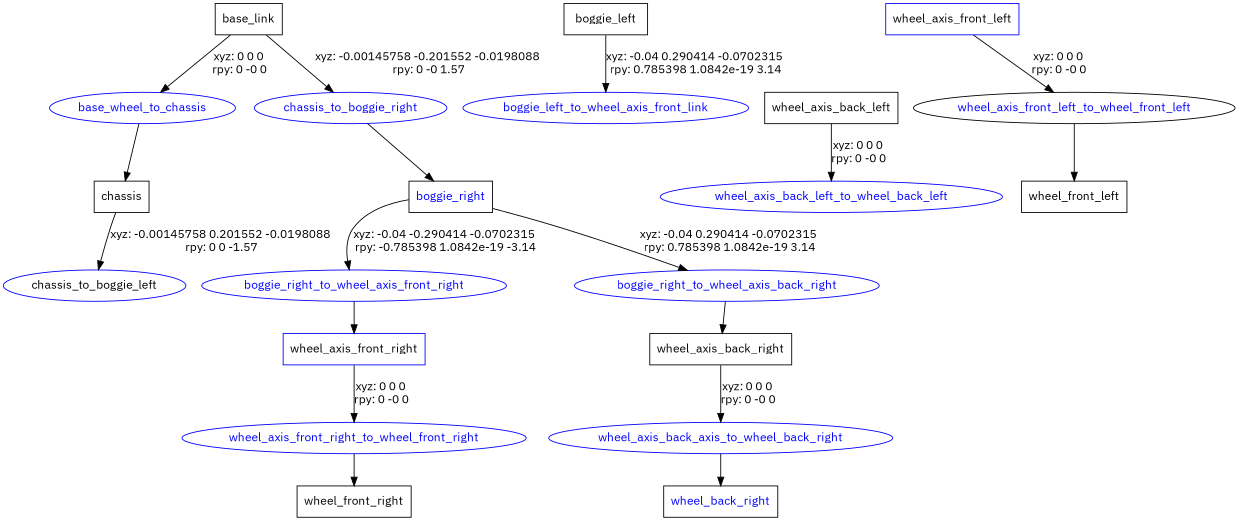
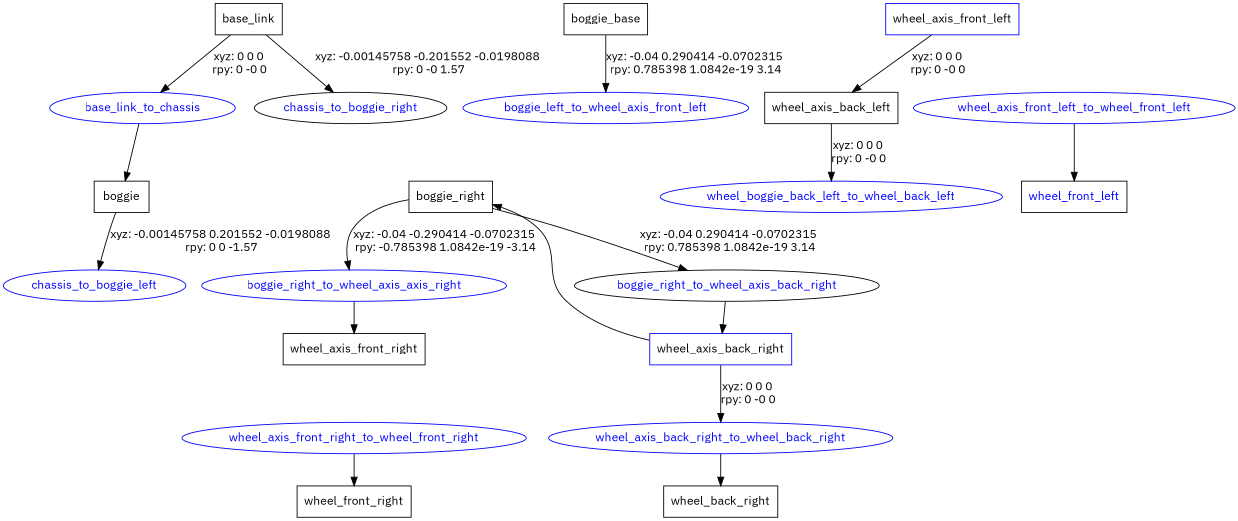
node "boggie_left": label "boggie_left" -> "boggie_base"
edge "wheel_axis_front_left" -> "wheel_axis_front_left_to_wheel_front_left": now "wheel_axis_front_left" -> "wheel_axis_back_left"
node "base_wheel_to_chassis": label "base_wheel_to_chassis" -> "base_link_to_chassis"
node "chassis_to_boggie_right": color blue -> black
node "boggie_left_to_wheel_axis_front_link": label "boggie_left_to_wheel_axis_front_link" -> "boggie_left_to_wheel_axis_front_left"
node "wheel_axis_front_left_to_wheel_front_left": color black -> blue
edge "chassis_to_boggie_right" -> "boggie_right": now "wheel_axis_back_right" -> "boggie_right"
node "chassis": label "chassis" -> "boggie"
node "boggie_right": fontcolor blue -> black
node "wheel_axis_back_left_to_wheel_back_left": label "wheel_axis_back_left_to_wheel_back_left" -> "wheel_boggie_back_left_to_wheel_back_left"
node "wheel_front_left": fontcolor black -> blue
node "chassis_to_boggie_left": fontcolor black -> blue
node "boggie_right_to_wheel_axis_front_right": label "boggie_right_to_wheel_axis_front_right" -> "boggie_right_to_wheel_axis_axis_right"
node "boggie_right_to_wheel_axis_back_right": color blue -> black
node "wheel_axis_front_right": color blue -> black
node "wheel_axis_back_right": color black -> blue
edge "wheel_axis_front_right" -> "wheel_axis_front_right_to_wheel_front_right": removed, label "xyz: 0 0 0 rpy: 0 -0 0"
node "wheel_axis_back_axis_to_wheel_back_right": label "wheel_axis_back_axis_to_wheel_back_right" -> "wheel_axis_back_right_to_wheel_back_right"
node "wheel_back_right": fontcolor blue -> black
